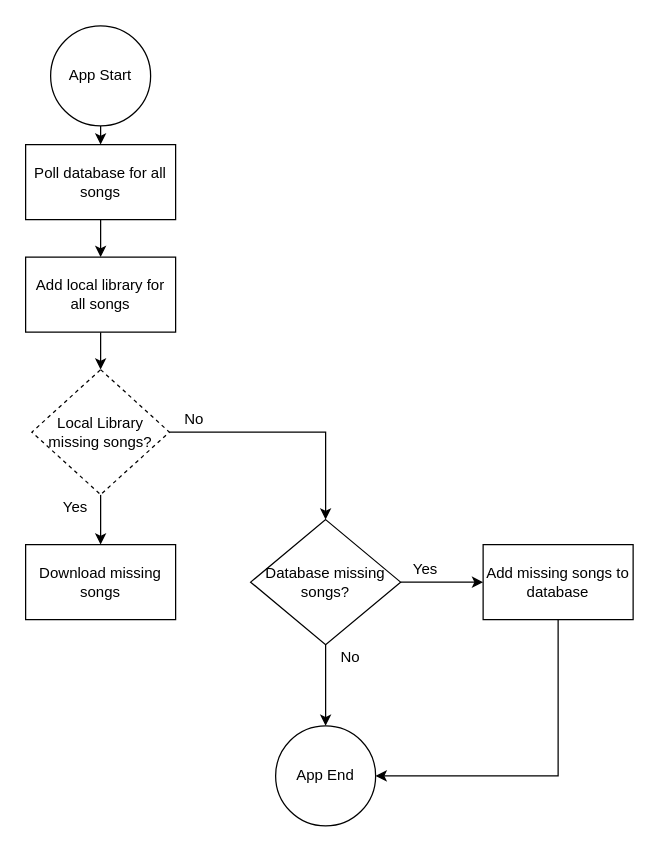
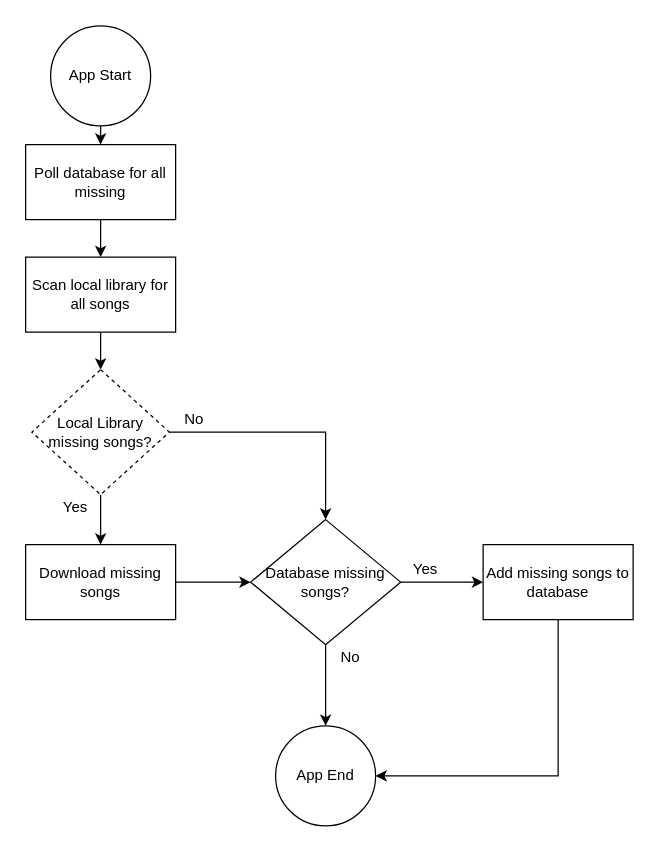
node "Poll database for all songs": label "Poll database for all songs" -> "Poll database for all missing"
node "Add local library for all songs": label "Add local library for all songs" -> "Scan local library for all songs"
edge "Download missing songs" -> "Database missing songs?": added
